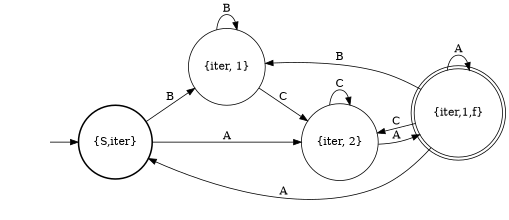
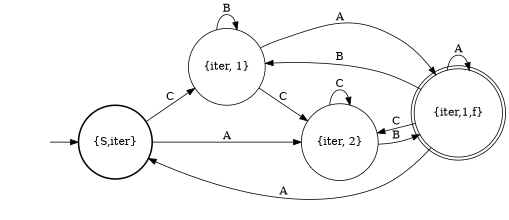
edge "{iter, 1}" -> "{iter,1,f}": added, label "A"
edge "{S,iter}" -> "{iter, 1}": label "B" -> "C"
edge "{iter, 2}" -> "{iter,1,f}": label "A" -> "B"
